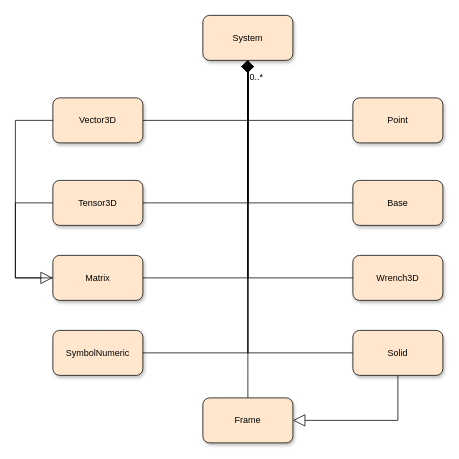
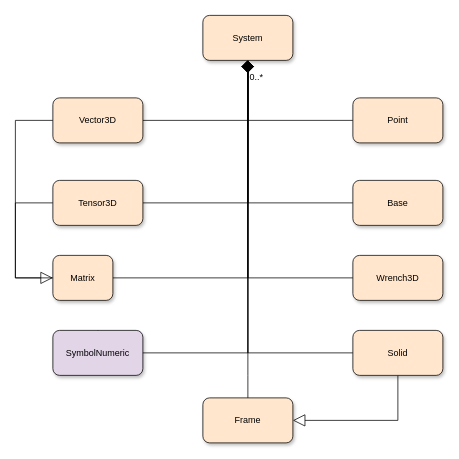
node "Matrix": size 90x45 -> 60x45
node "SymbolNumeric": fillcolor #ffe6cc -> #e1d5e7
